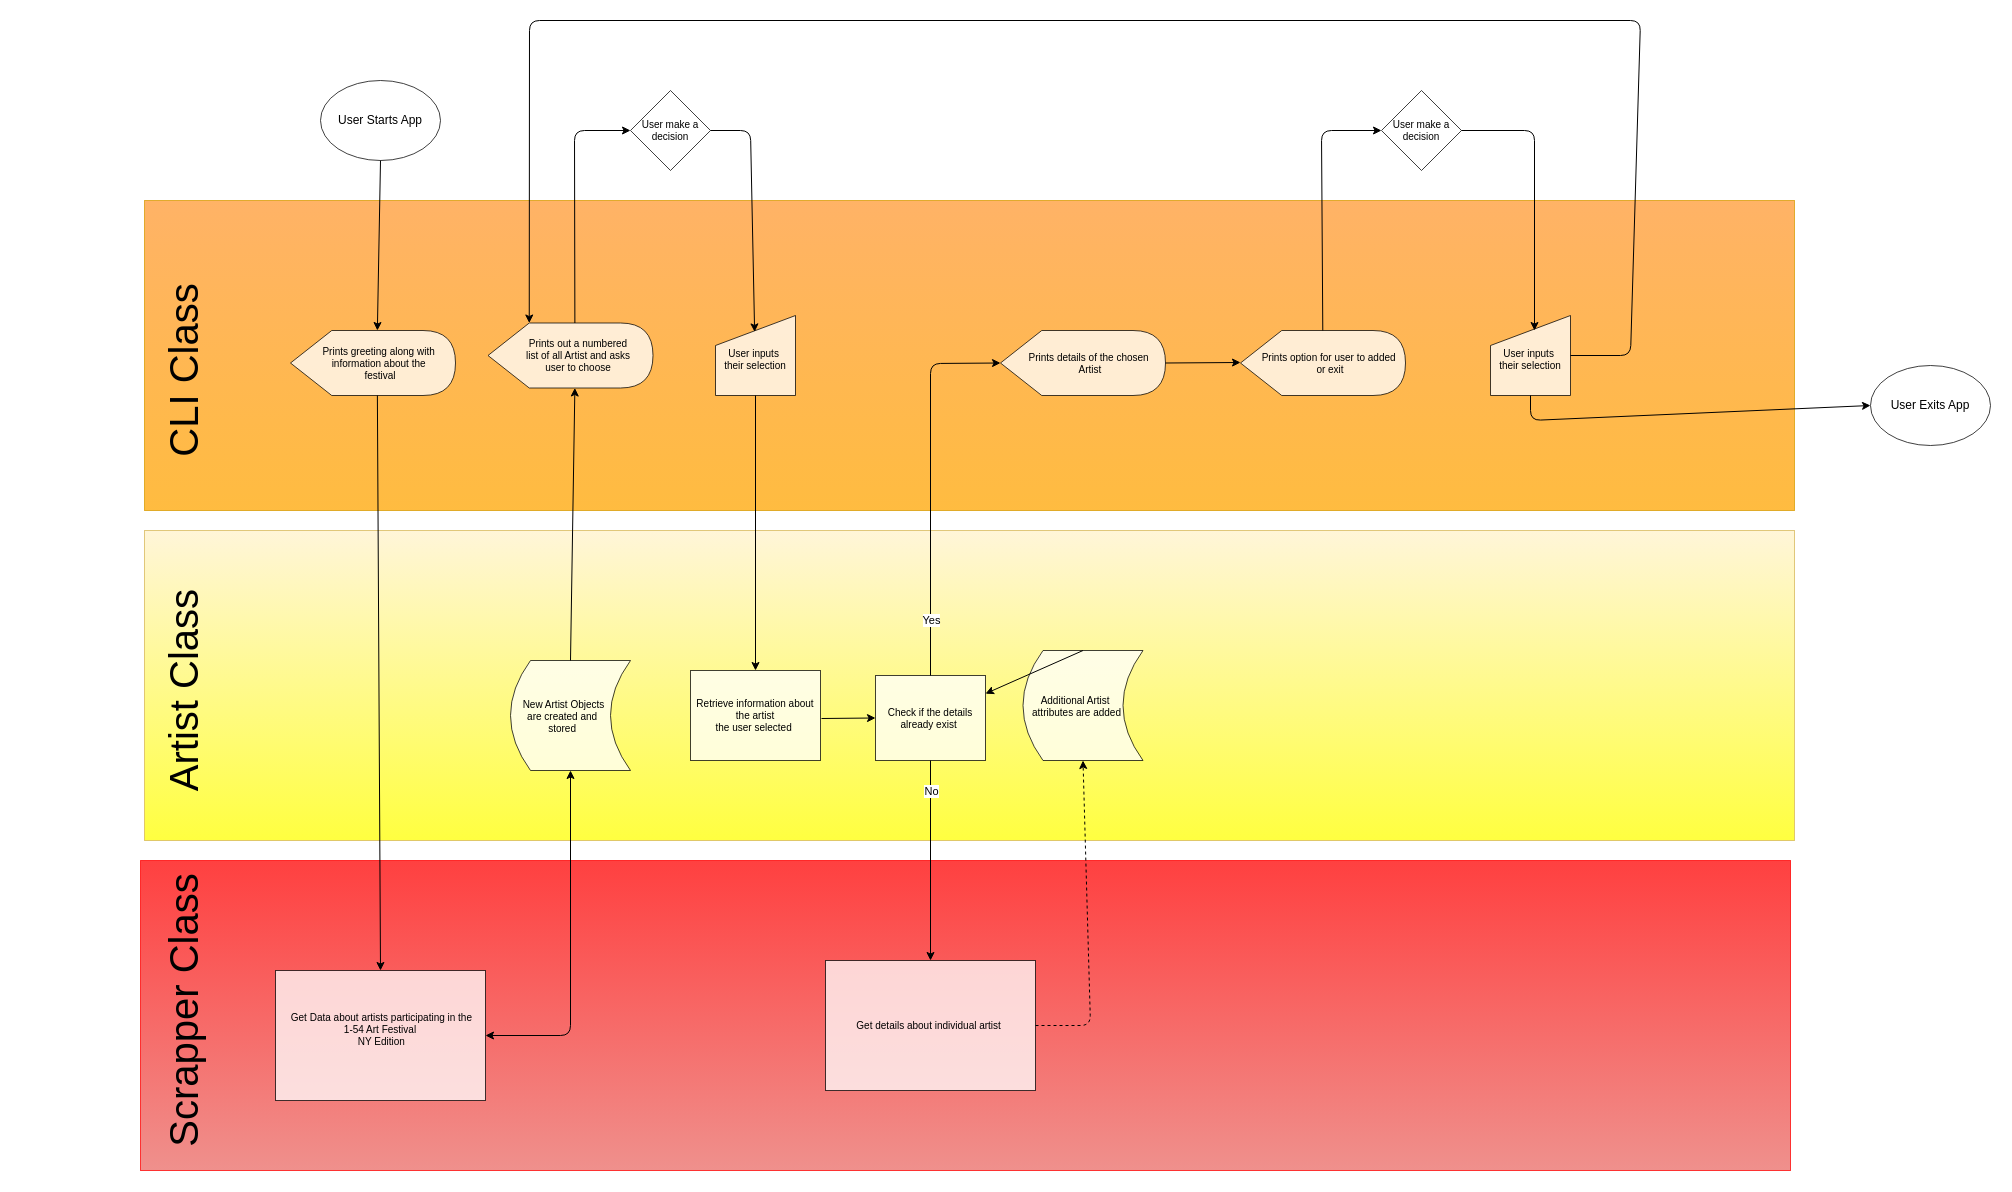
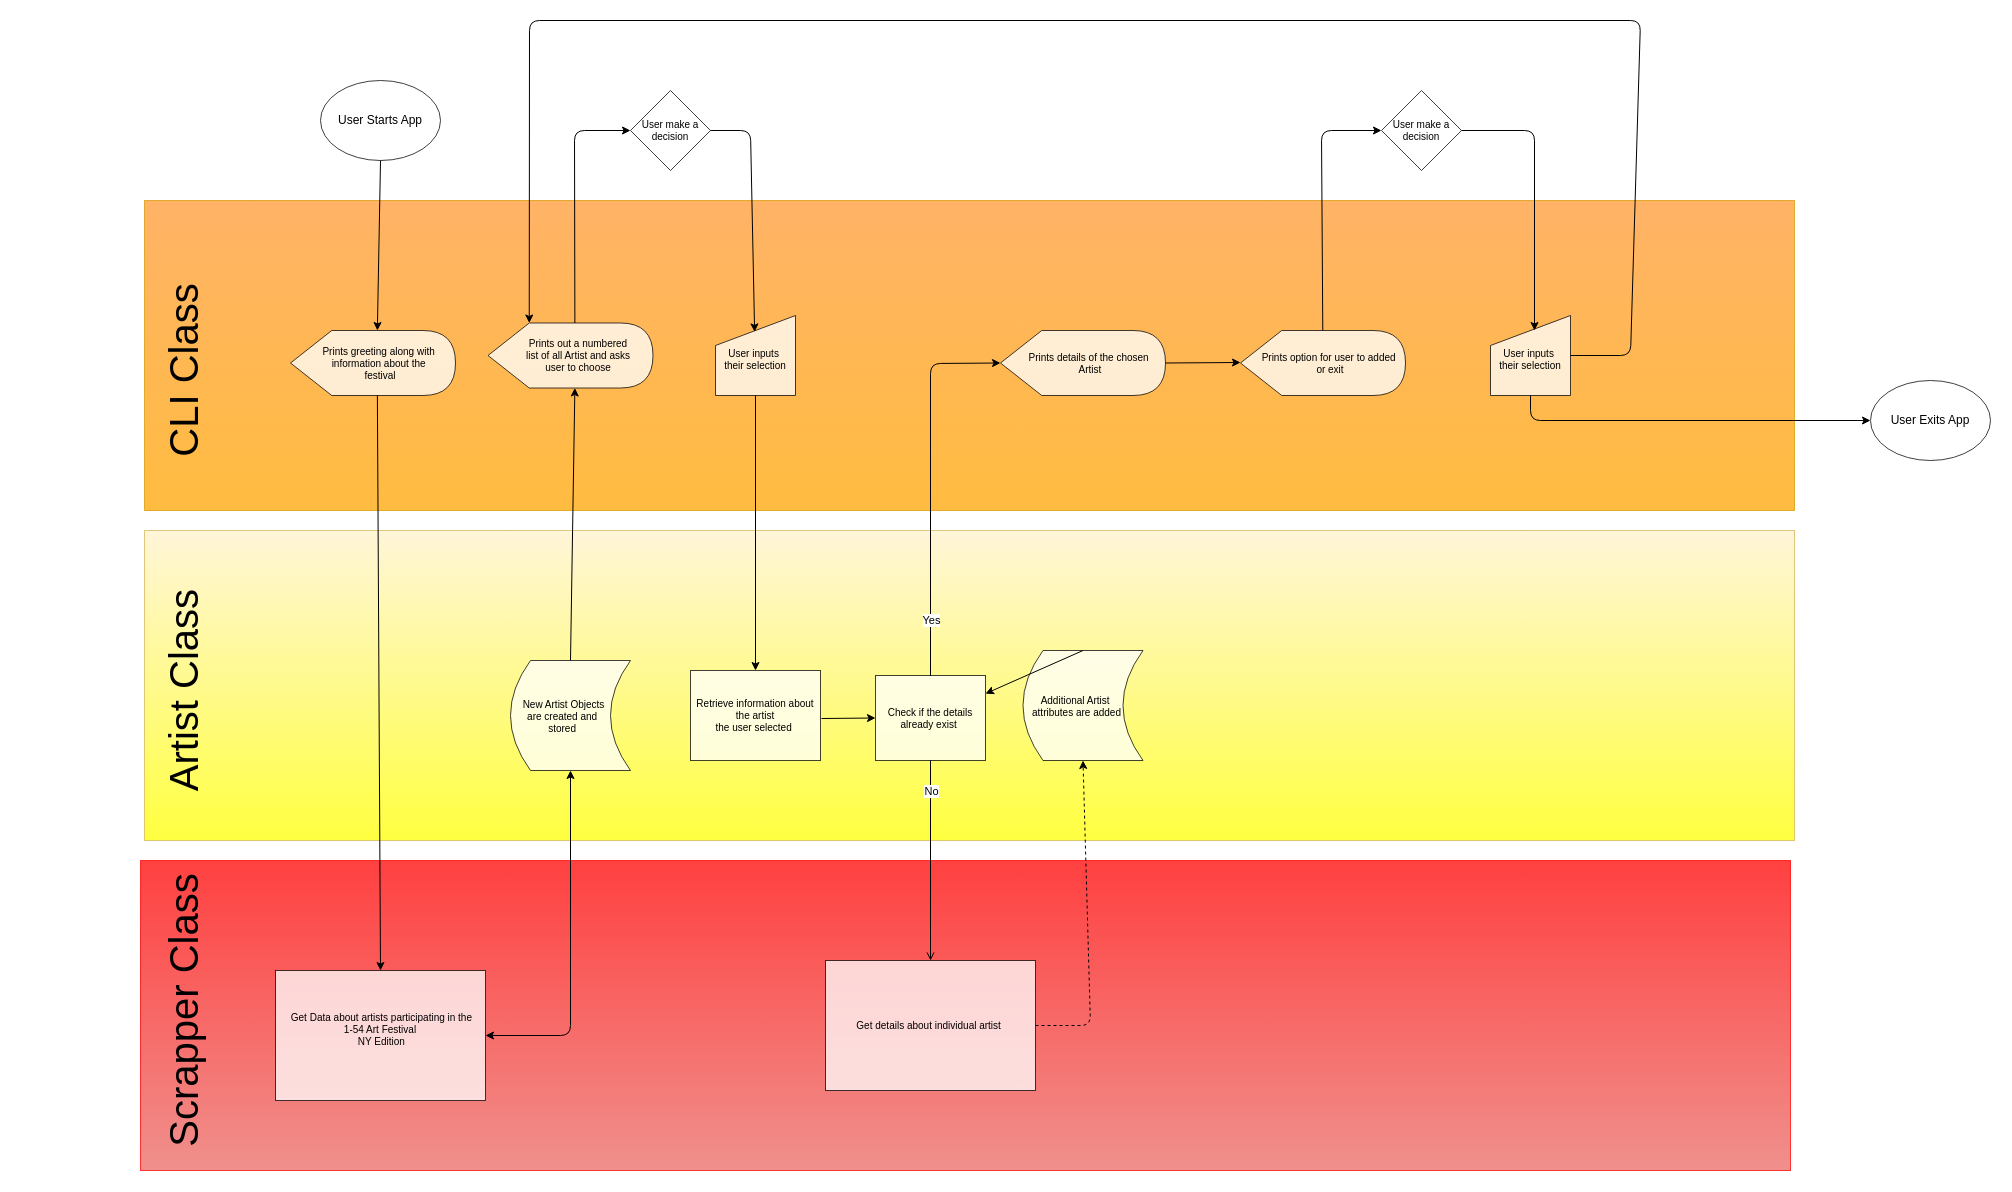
node "User Exits App": moved (1931, 406) -> (1931, 421)
edge "Check if the details already exist" -> "Get details about individual artist": arrowhead classic -> open
